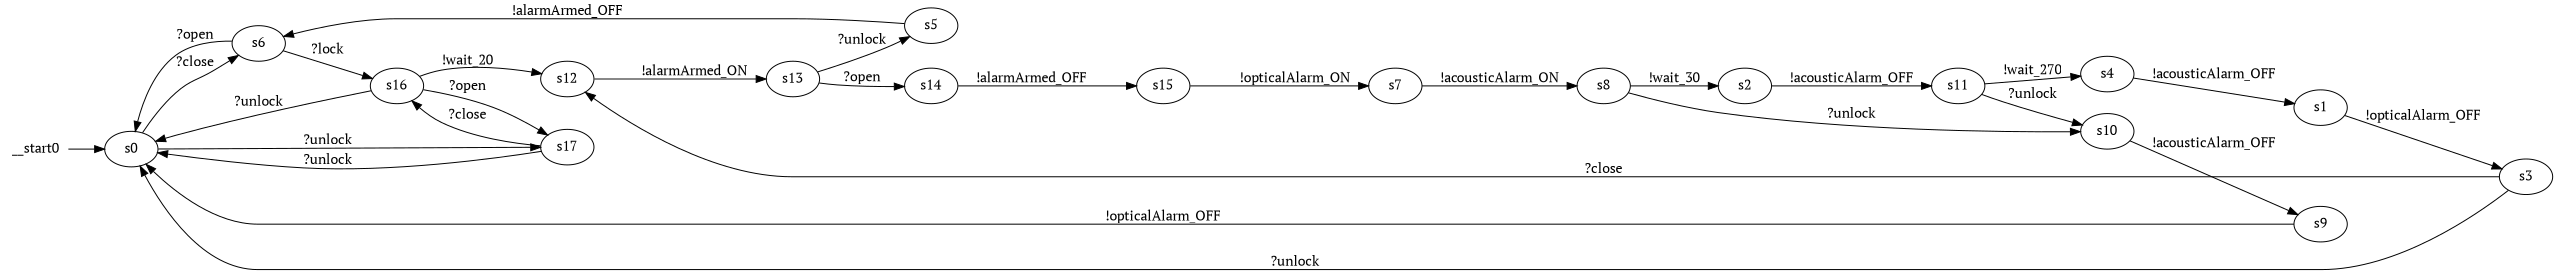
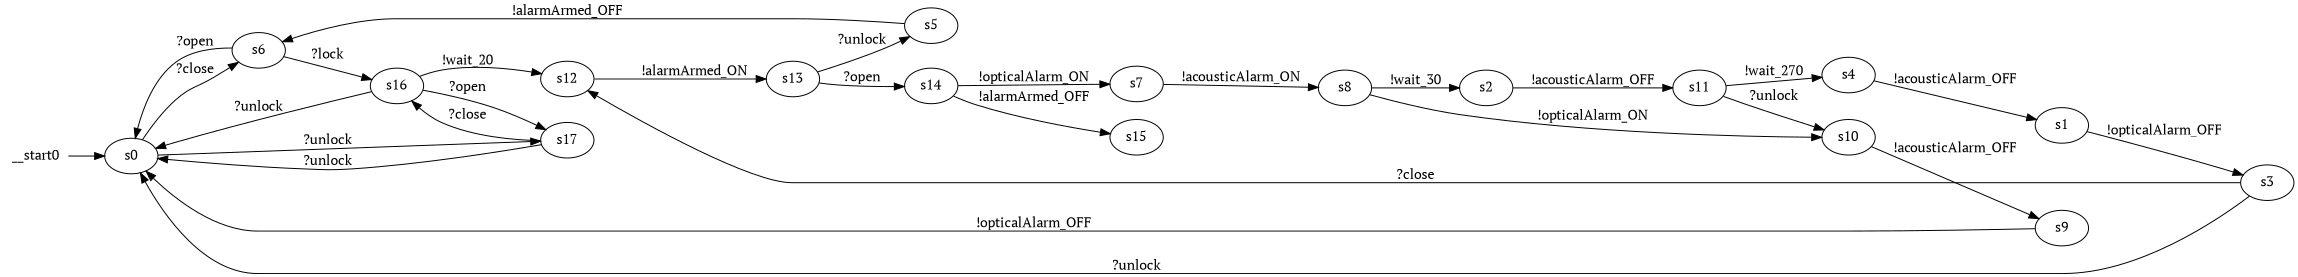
edge "s15" -> "s7": now "s14" -> "s7"
edge "s8" -> "s10": label "?unlock" -> "!opticalAlarm_ON"
